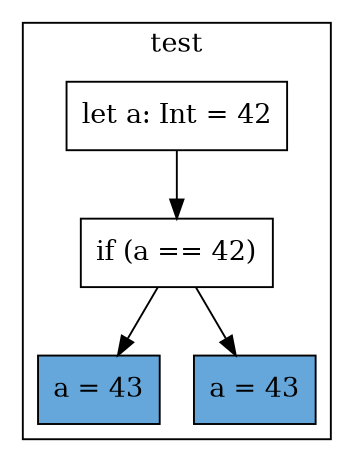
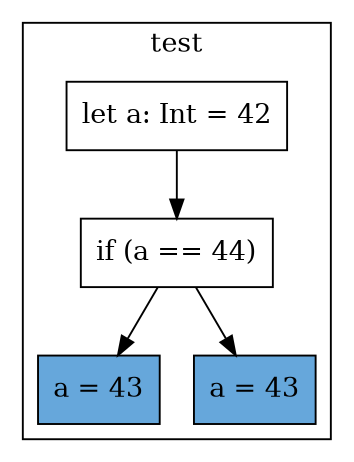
node "if (a == 42)": label "if (a == 42)" -> "if (a == 44)"
